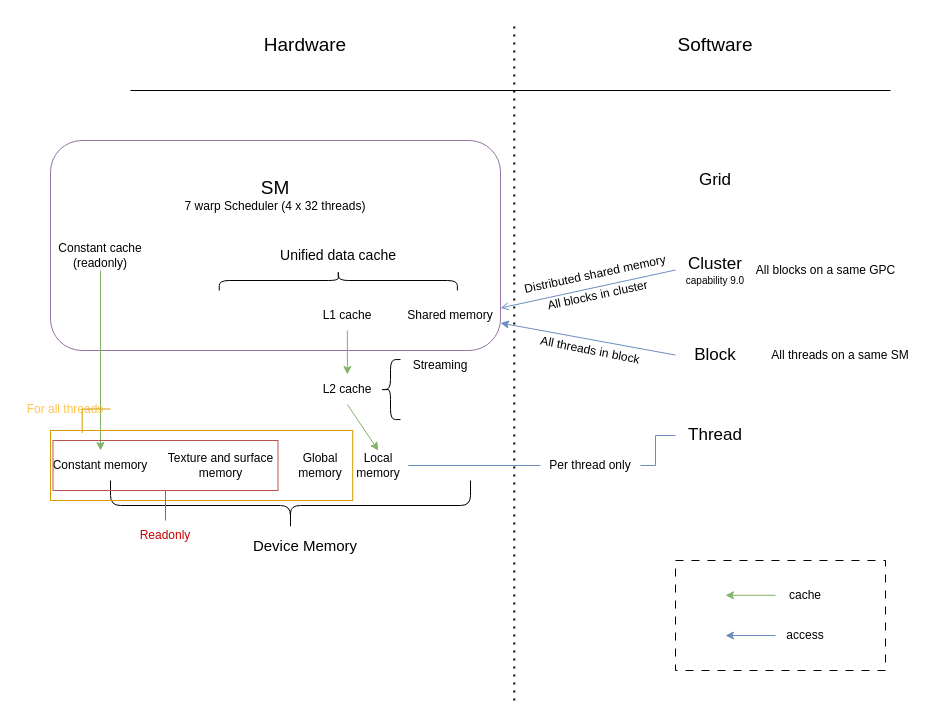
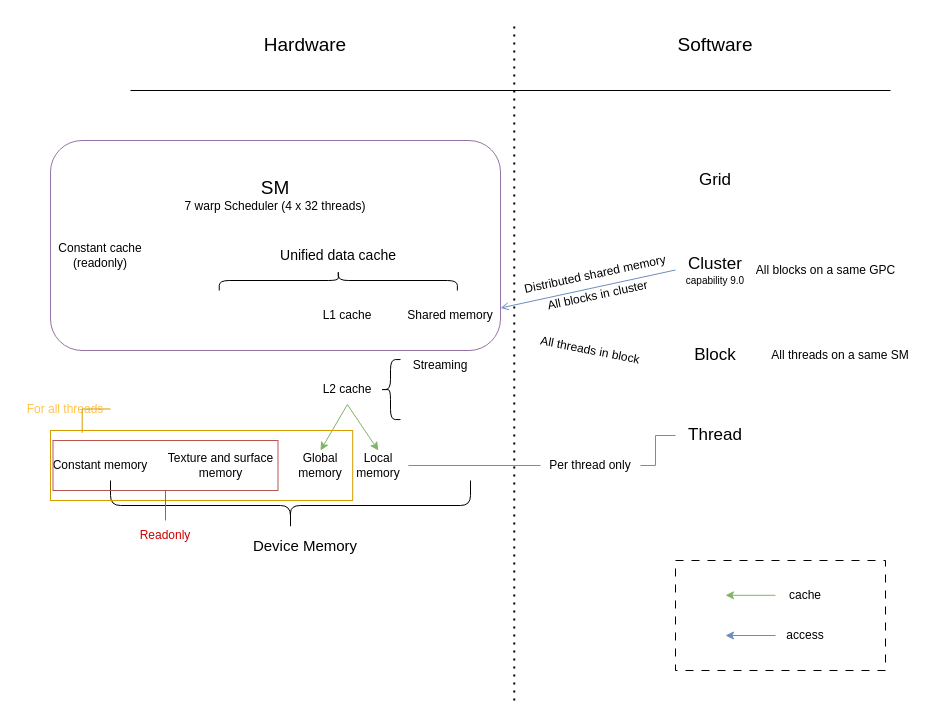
edge "Block" -> "Shared memory": removed
edge "L1 cache" -> "L2 cache": removed
edge "Constant cache (readonly)" -> "Constant memory": removed
edge "L2 cache" -> "Global memory": added
